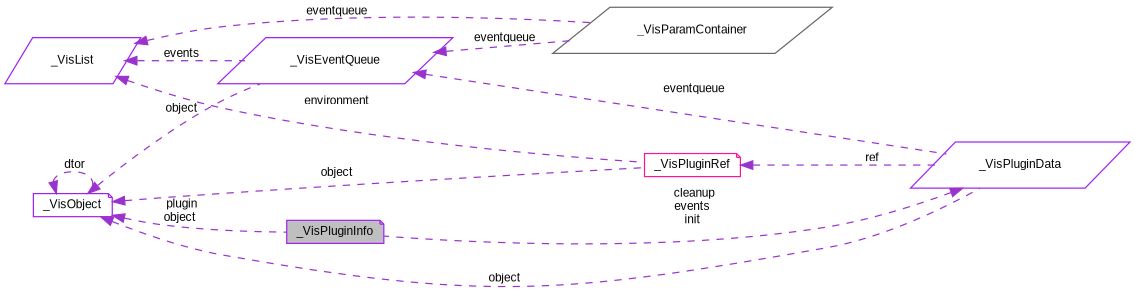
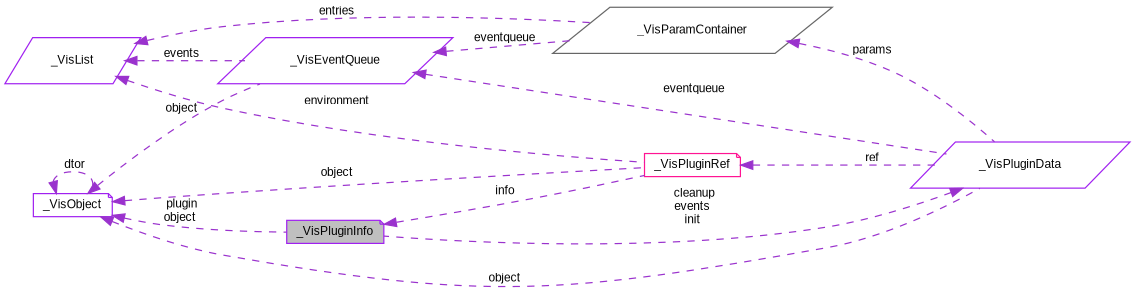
edge "_VisParamContainer" -> "_VisList": label " eventqueue" -> " entries"
edge "_VisPluginData" -> "_VisParamContainer": added, label "params"
edge "_VisPluginRef" -> "_VisPluginInfo": added, label "info"
